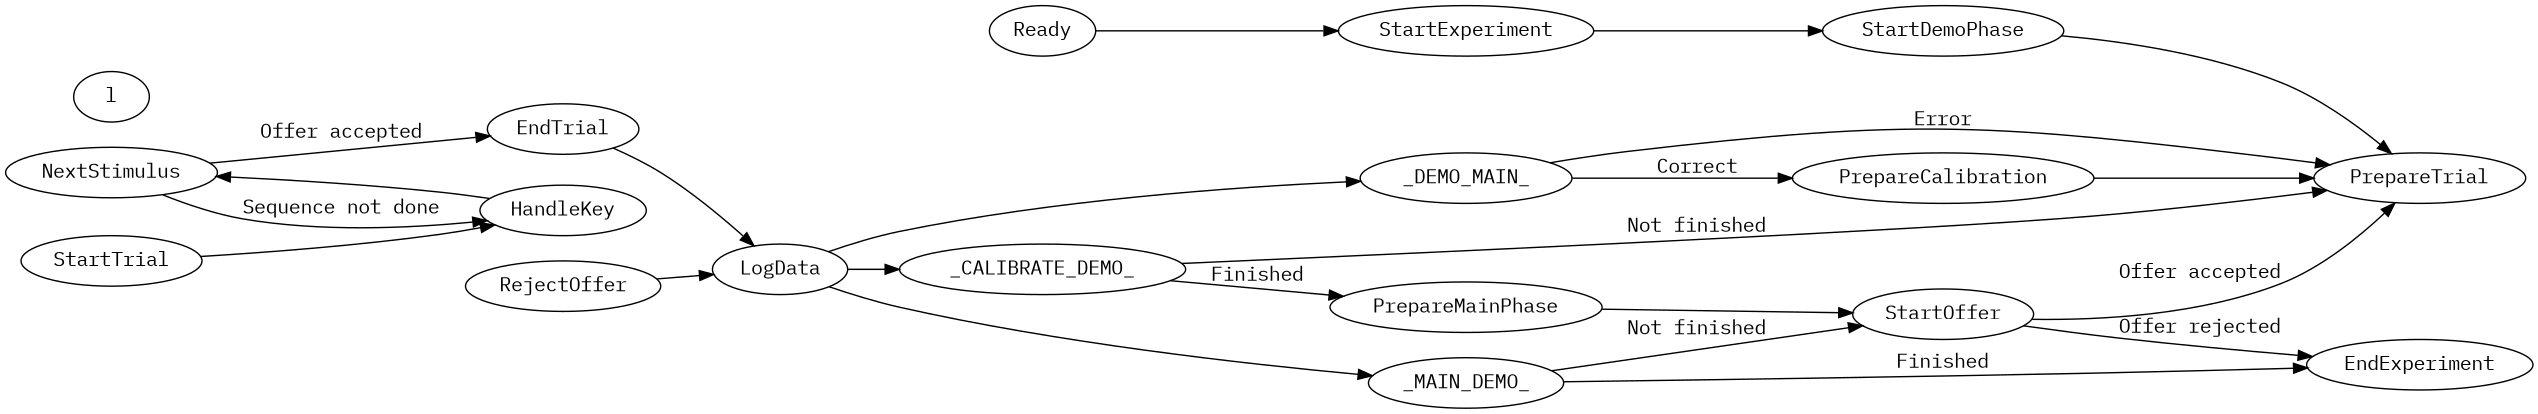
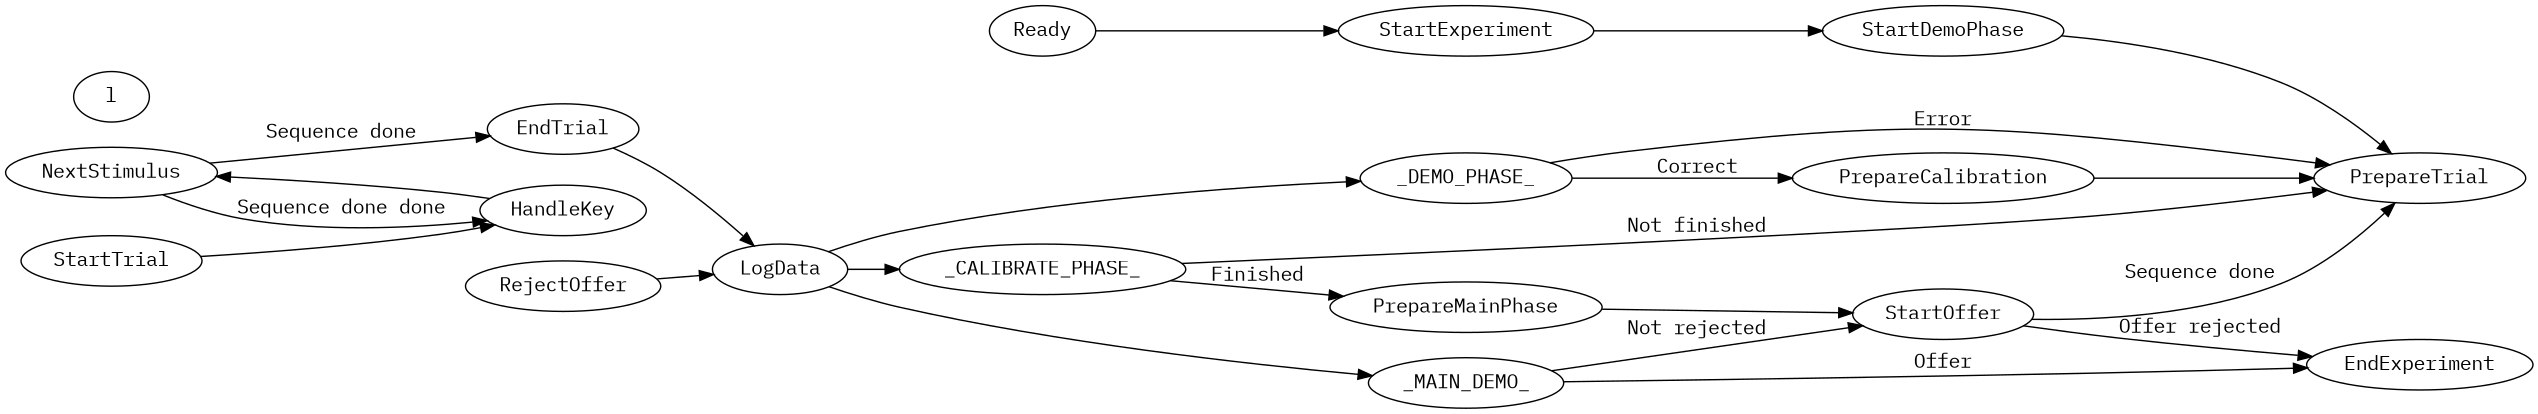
edge "NextStimulus" -> "EndTrial": label "Offer accepted" -> "Sequence done"
node "_DEMO_MAIN_": label "_DEMO_MAIN_" -> "_DEMO_PHASE_"
edge "NextStimulus" -> "HandleKey": label "Sequence not done" -> "Sequence done done"
node "_CALIBRATE_DEMO_": label "_CALIBRATE_DEMO_" -> "_CALIBRATE_PHASE_"
edge "StartOffer" -> "PrepareTrial": label "Offer accepted" -> "Sequence done"
edge "_MAIN_DEMO_" -> "StartOffer": label "Not finished" -> "Not rejected"
edge "_MAIN_DEMO_" -> "EndExperiment": label "Finished" -> "Offer"
